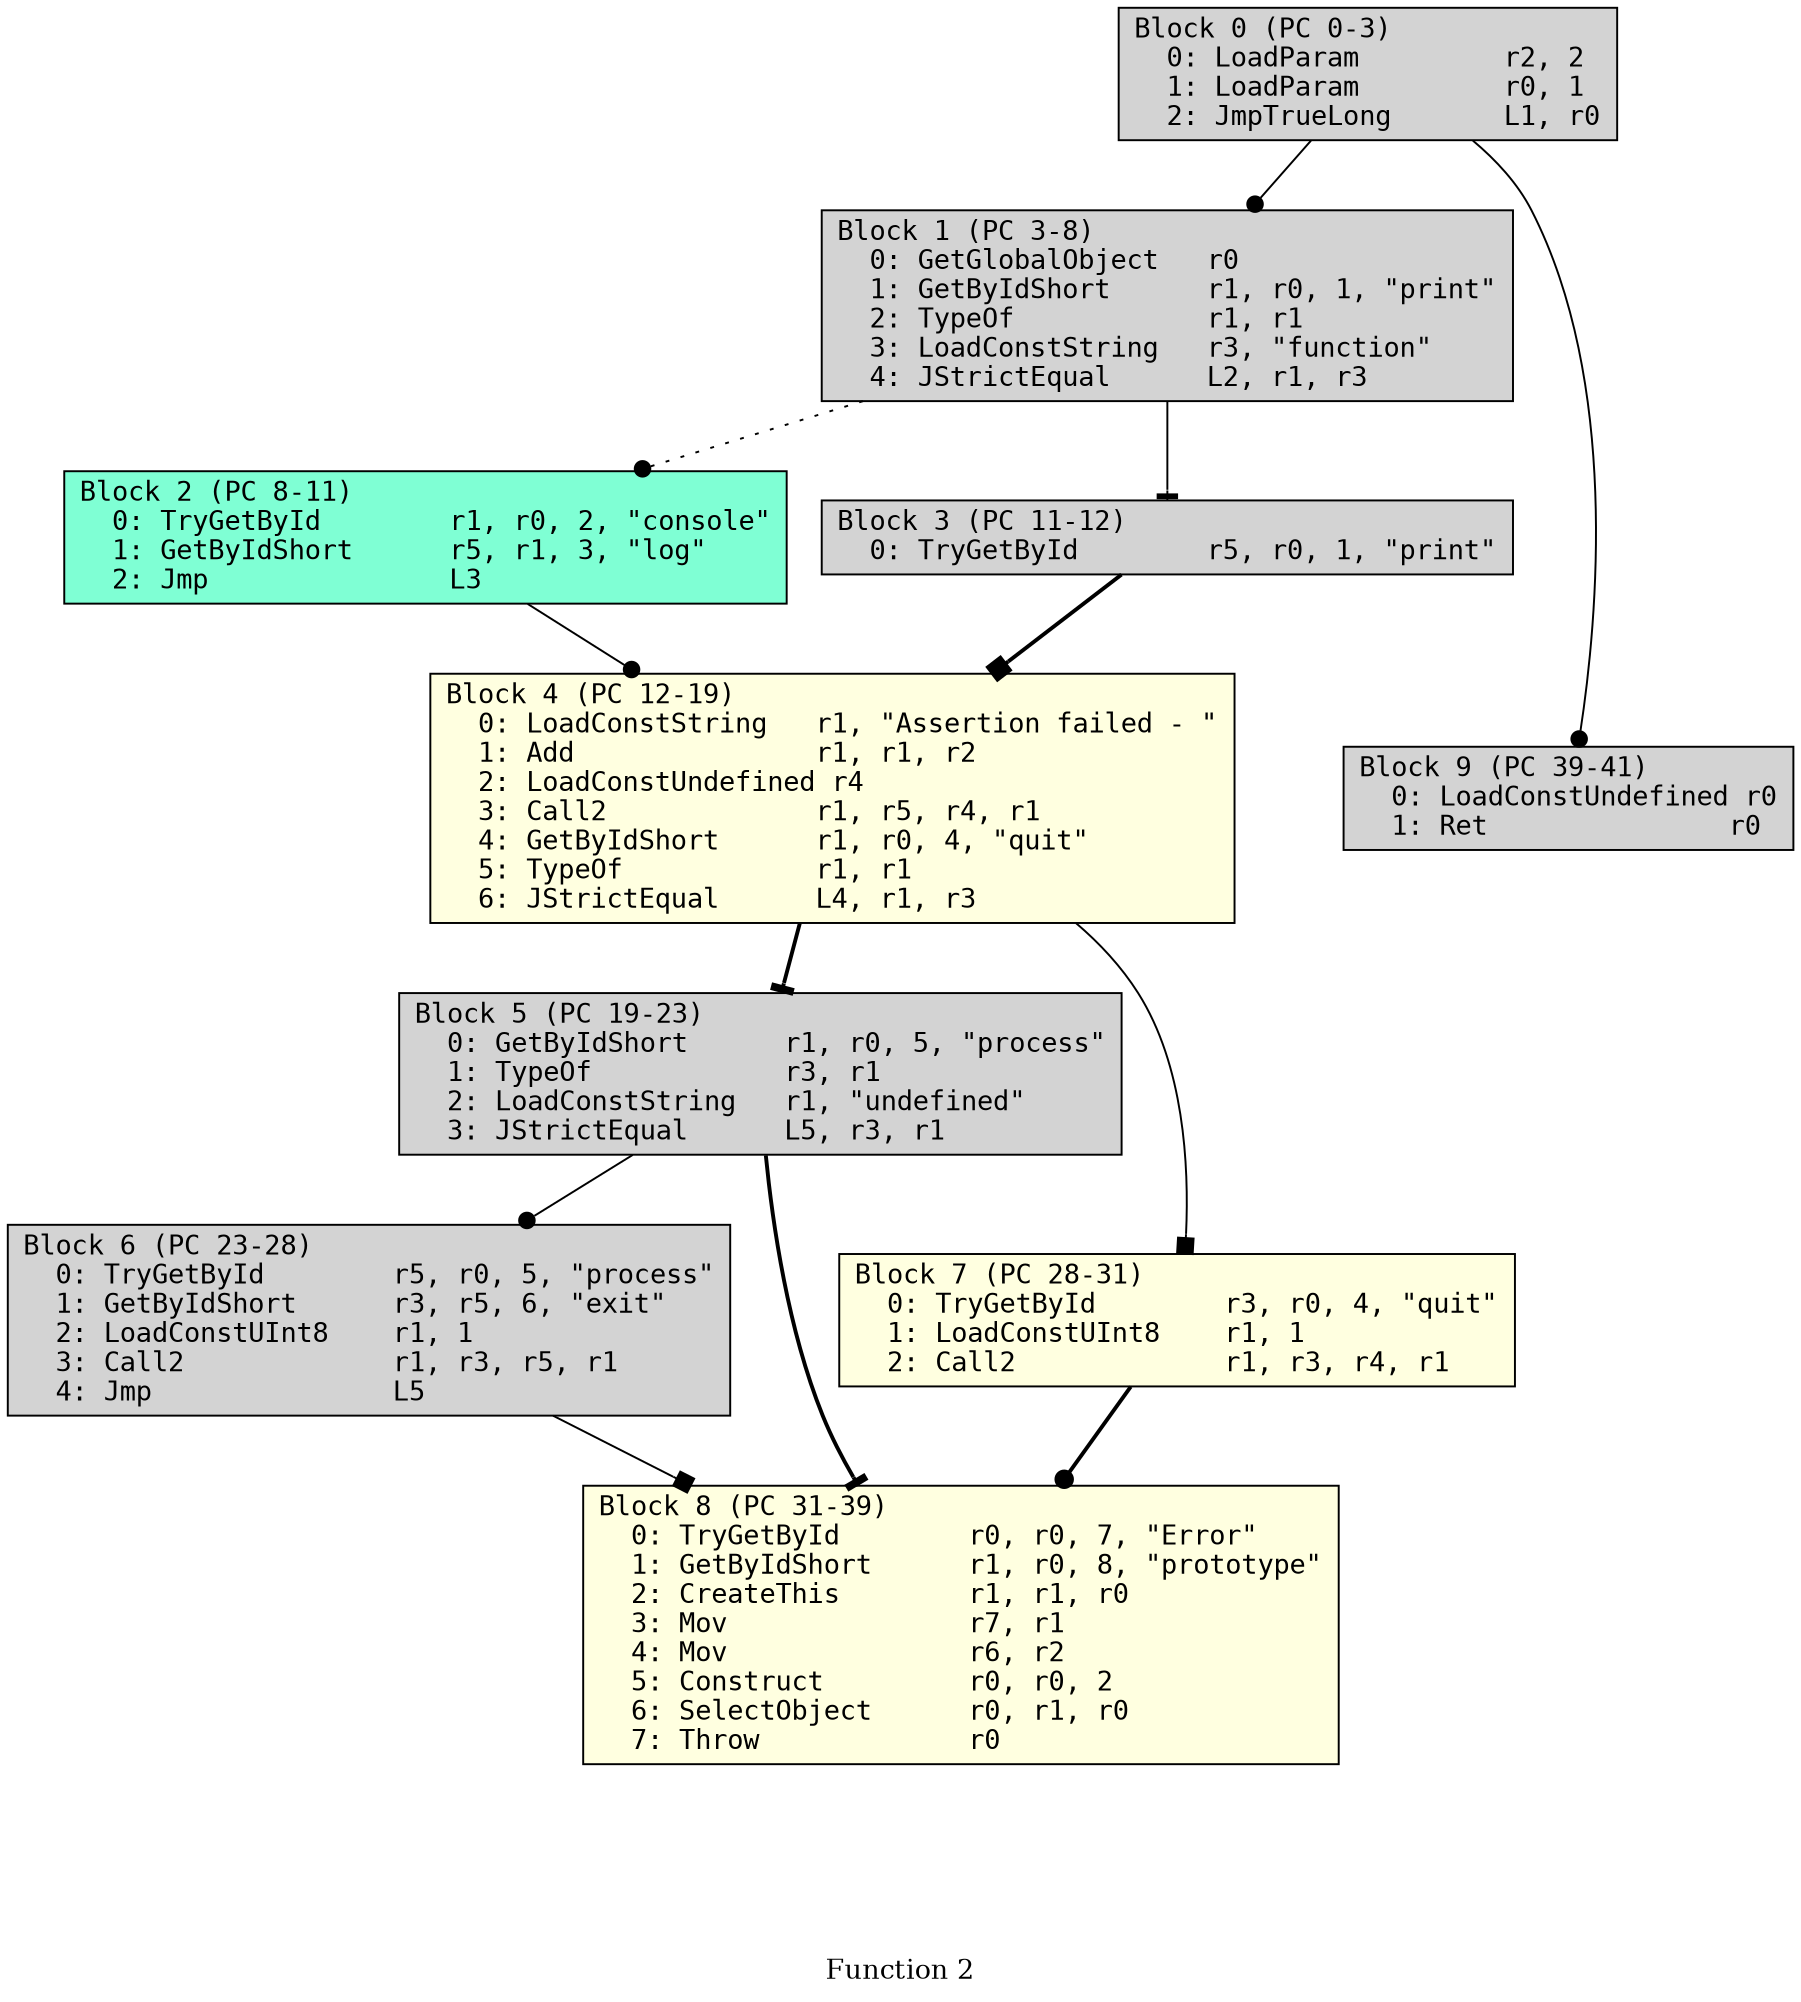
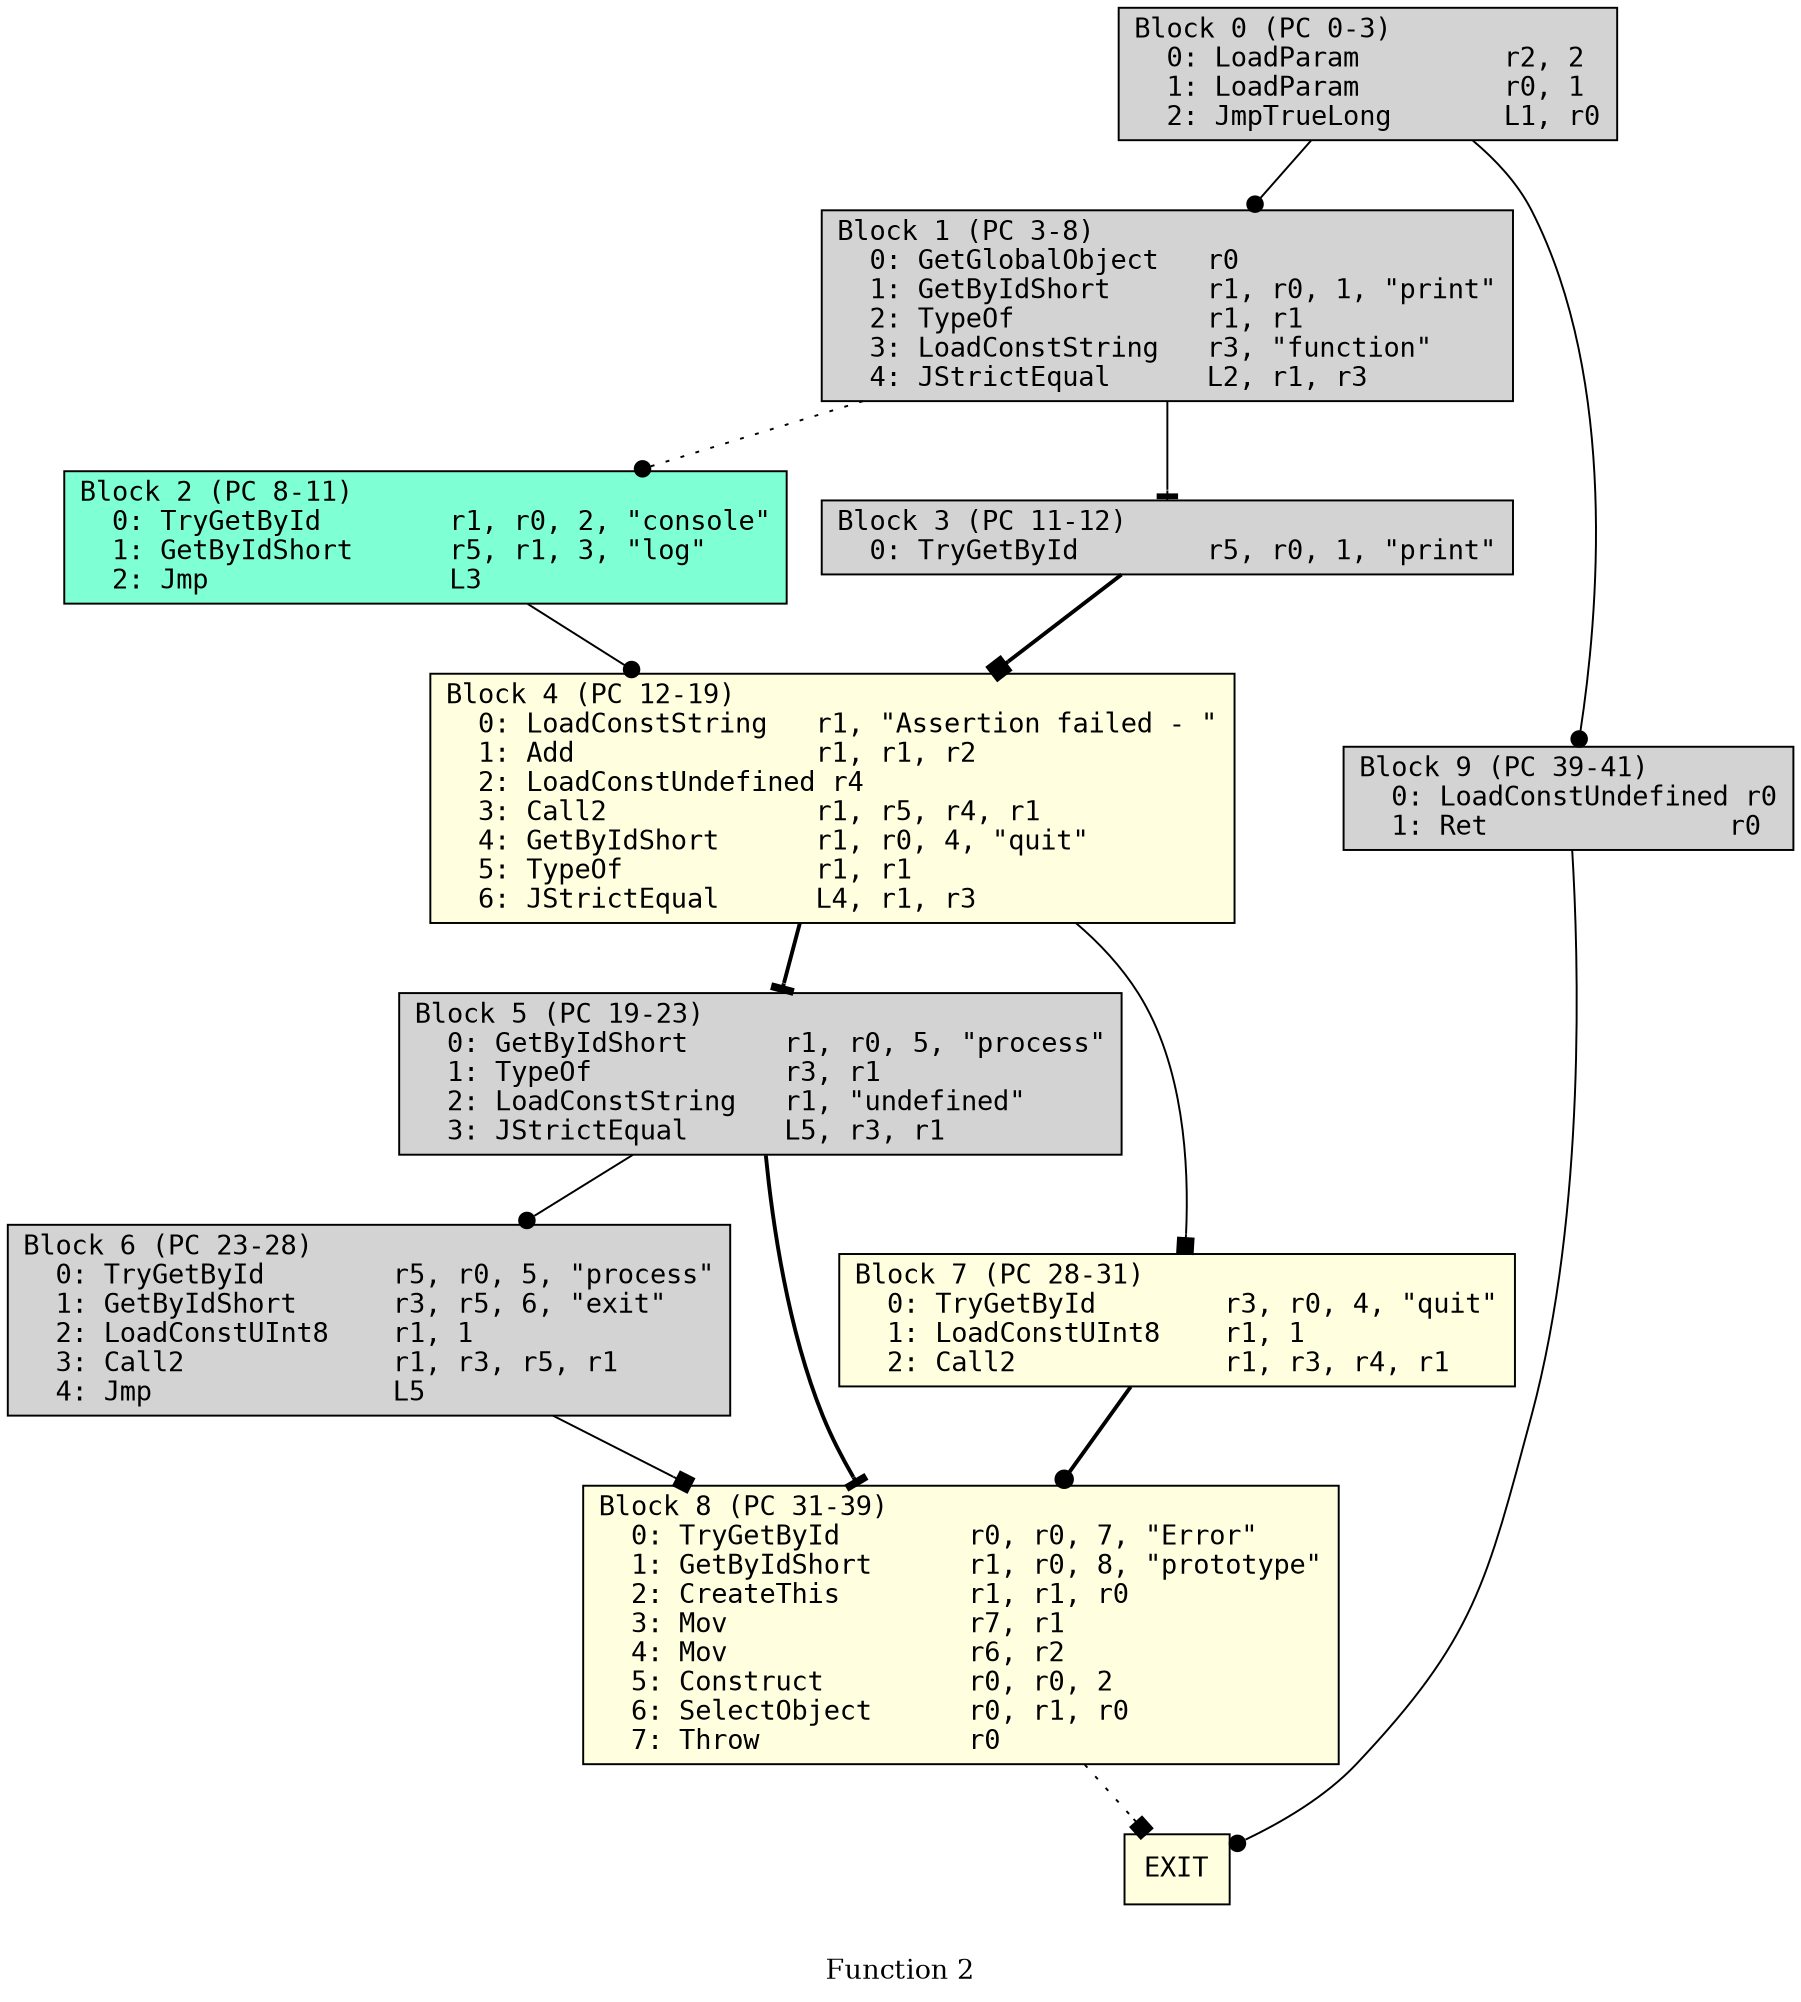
node "EXIT": added
